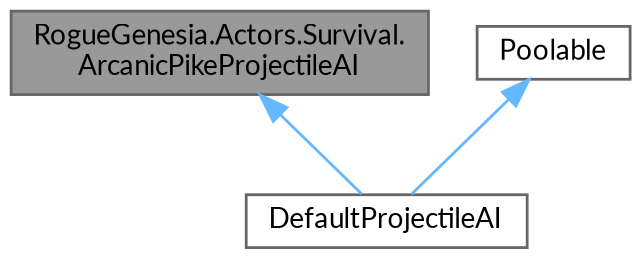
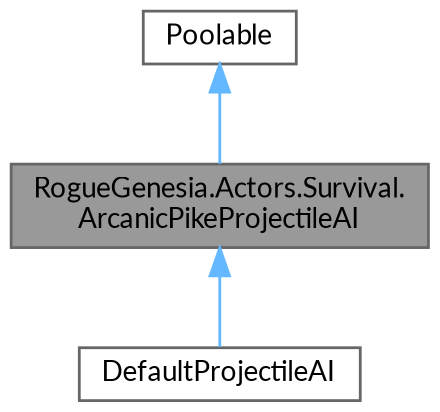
edge "DefaultProjectileAI" -> "Poolable": now "RogueGenesia.Actors.Survival. ArcanicPikeProjectileAI" -> "Poolable"
